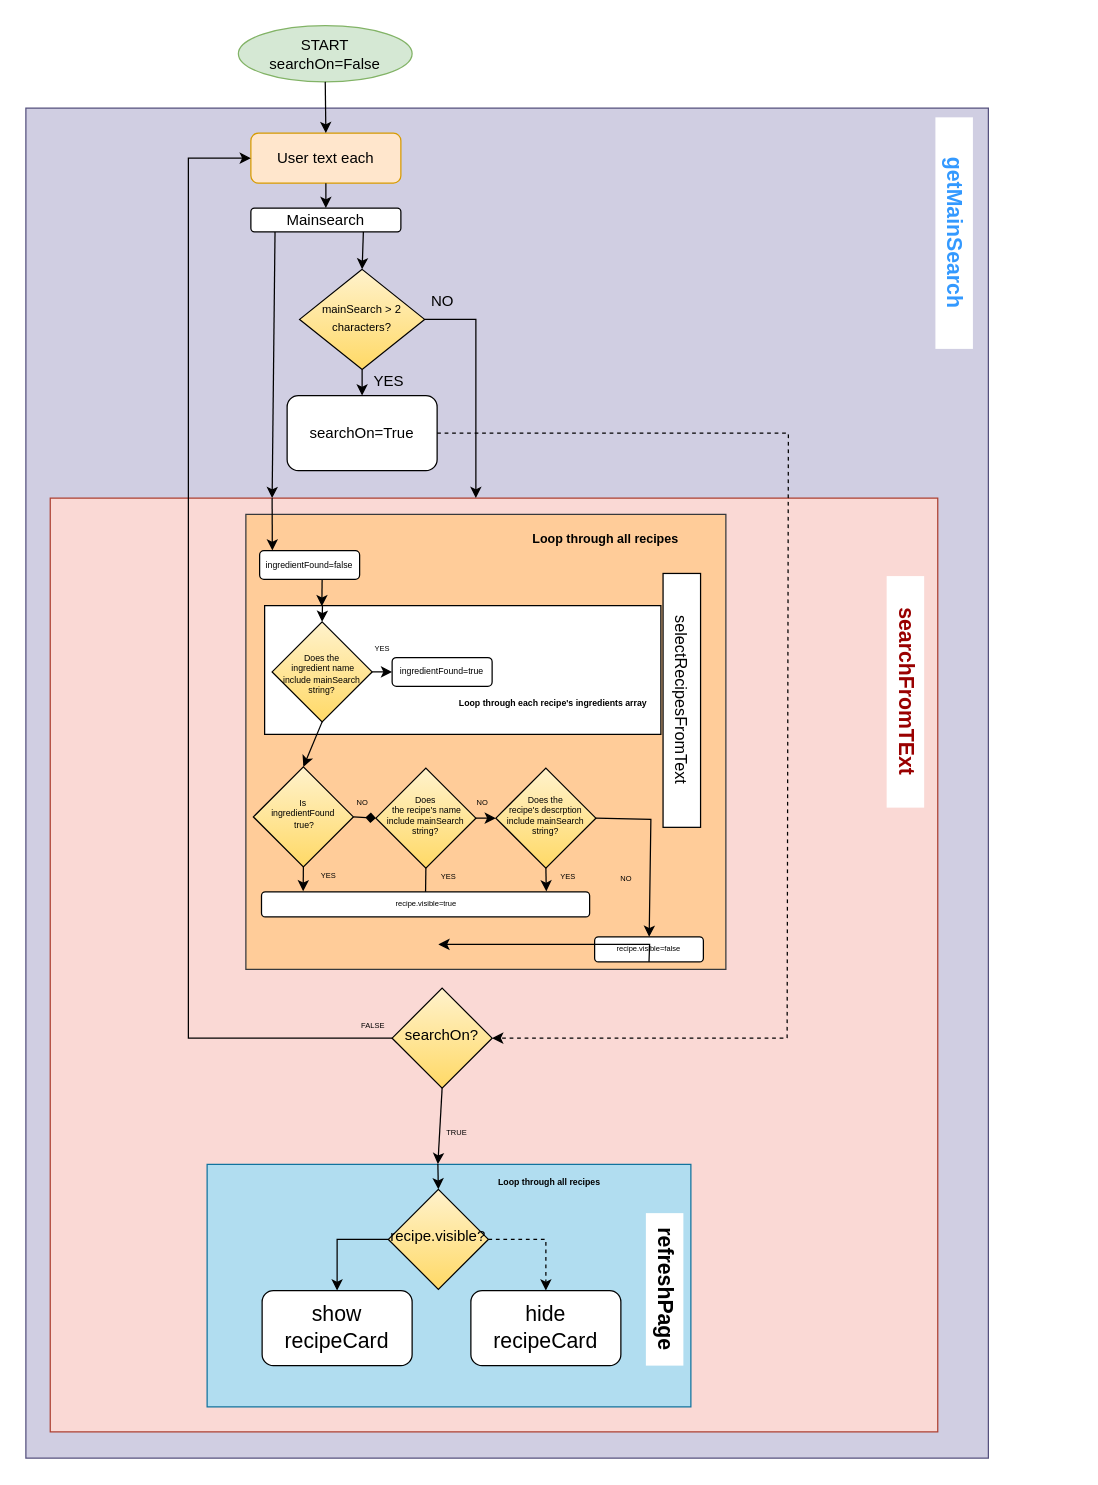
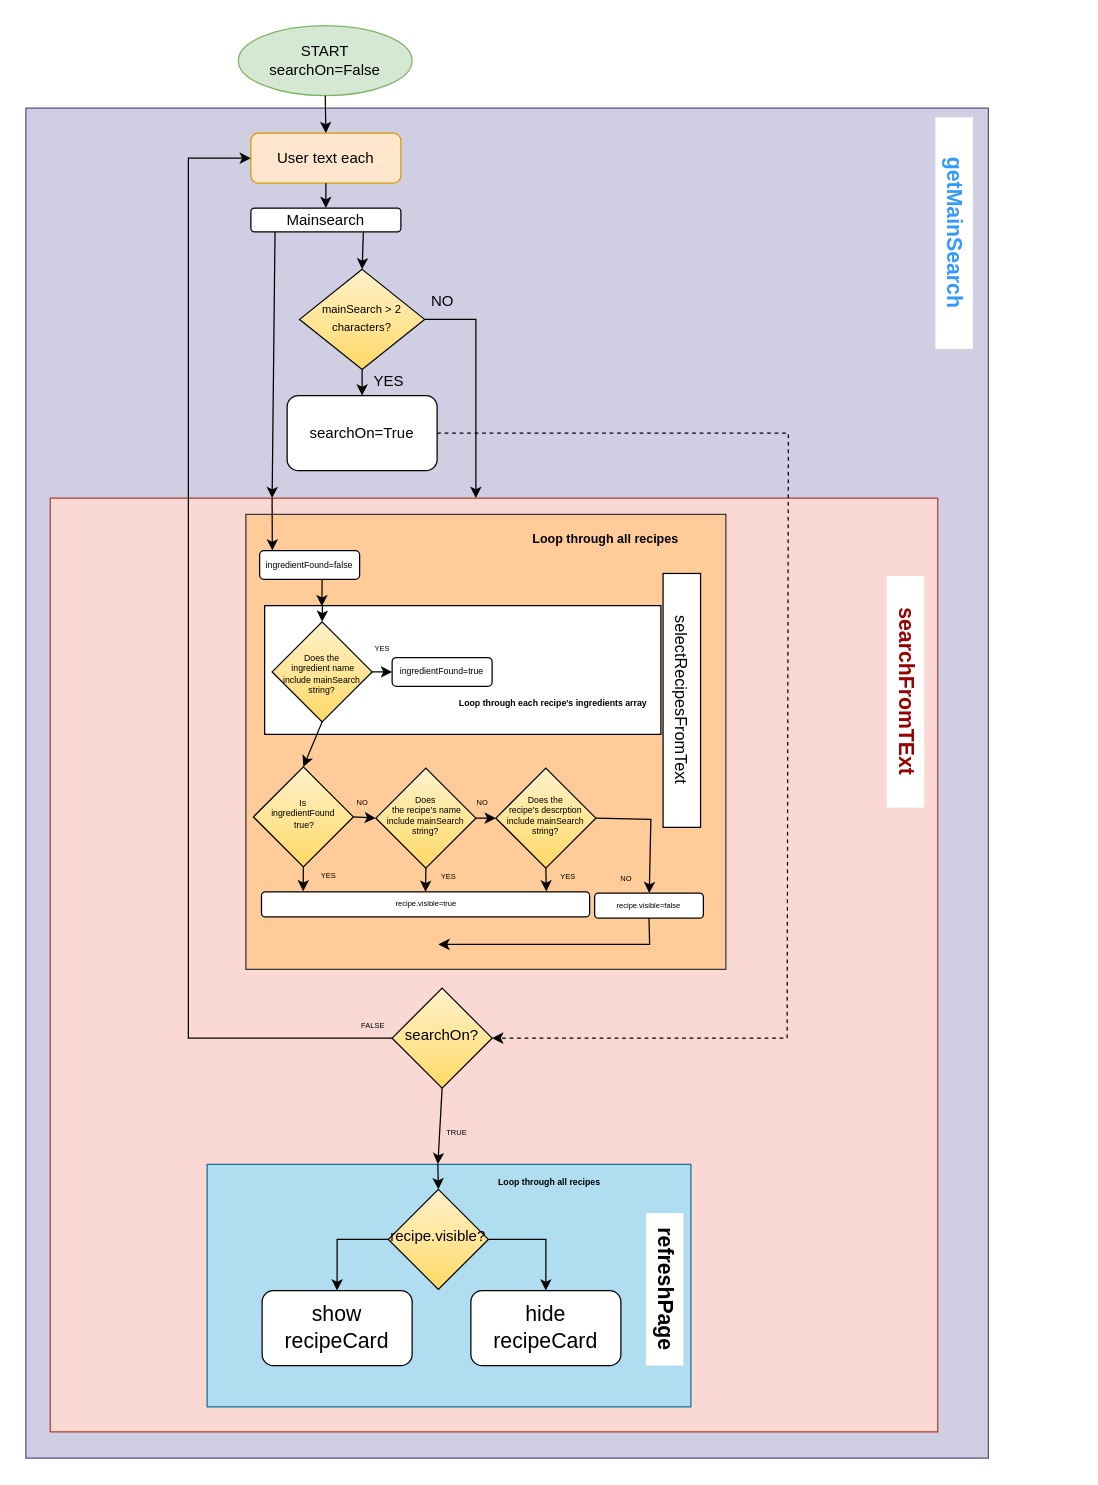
node "START searchOn=False": size 174x56 -> 174x70
edge "Is ingredientFound true?" -> "Does the recipe's name include mainSearch string?": arrowhead diamond -> classic
edge "Does the recipe's name include mainSearch string?" -- "recipe.visible=true": arrowhead none -> classic
node "recipe.visible=false": moved (649, 949) -> (649, 906)
edge "recipe.visible?" -> "hide recipeCard": style dashed -> solid
